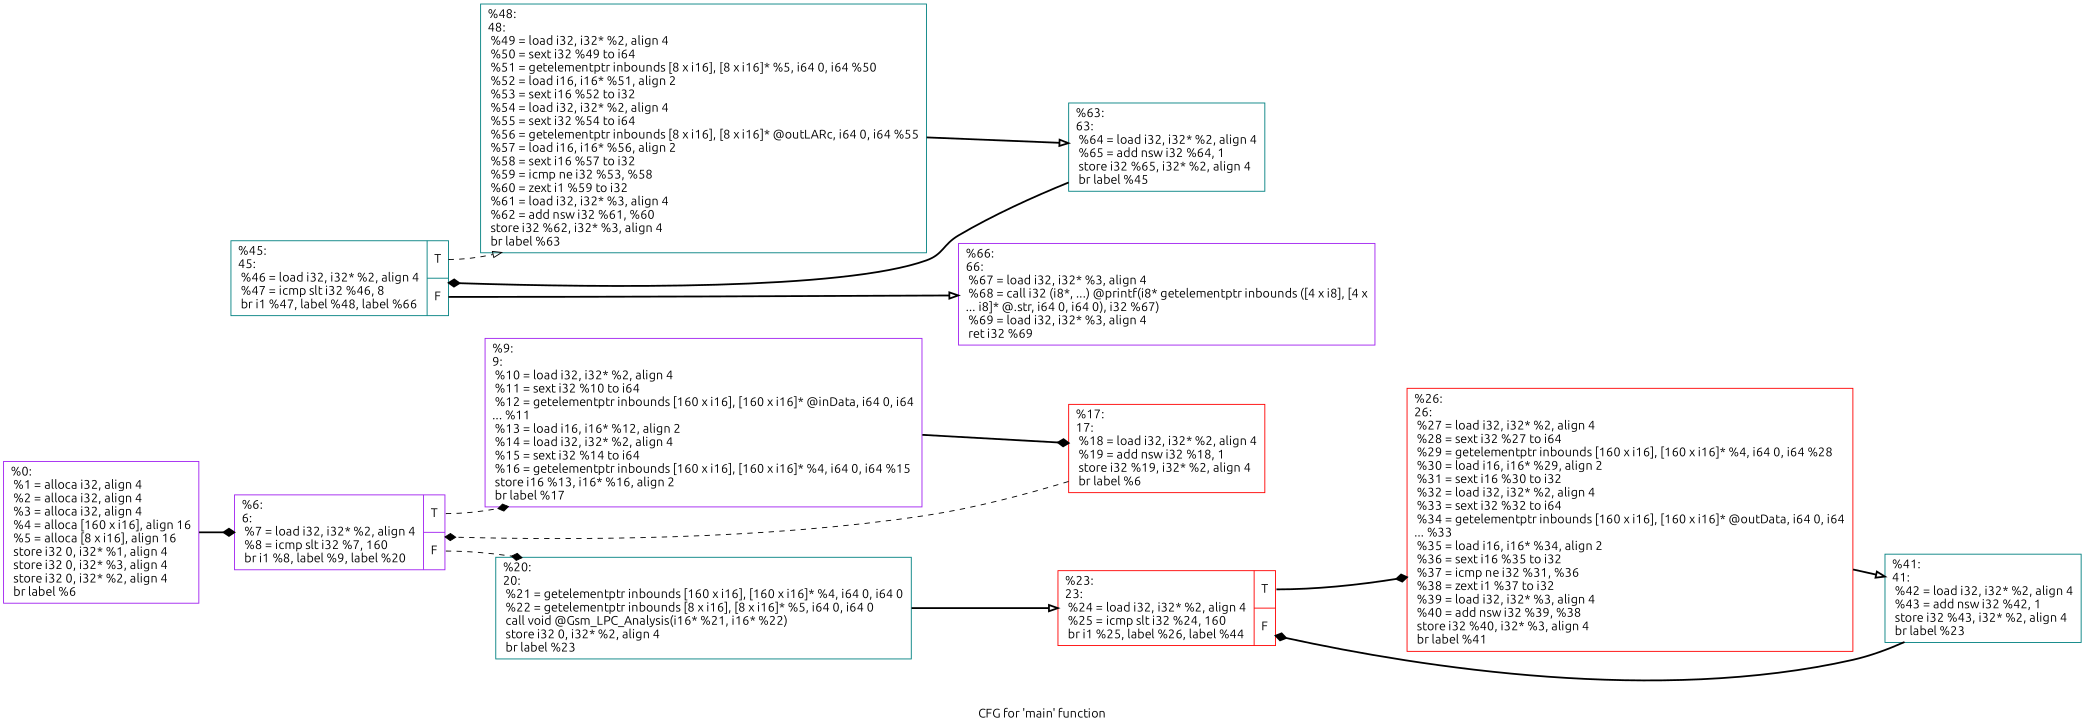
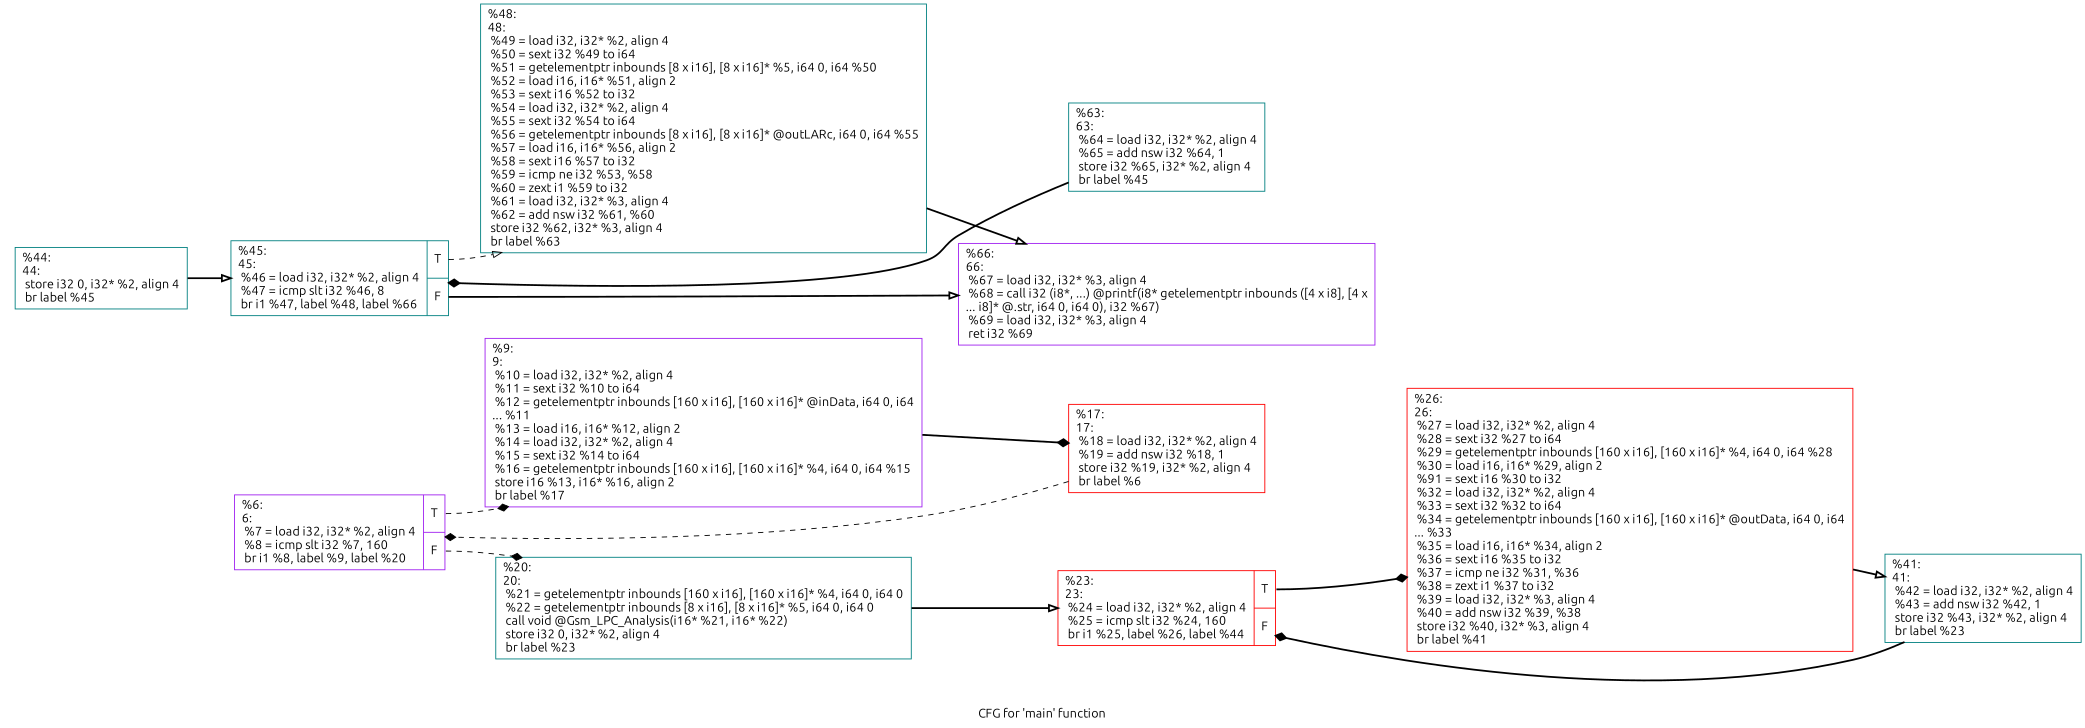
edge "%48:" -> "%63:": now "%48:" -> "%66:"
node "%44:": added
node "%26:": text "%31 = sext i16 %30 to i32" -> "%91 = sext i16 %30 to i32"
node "%0:": removed
